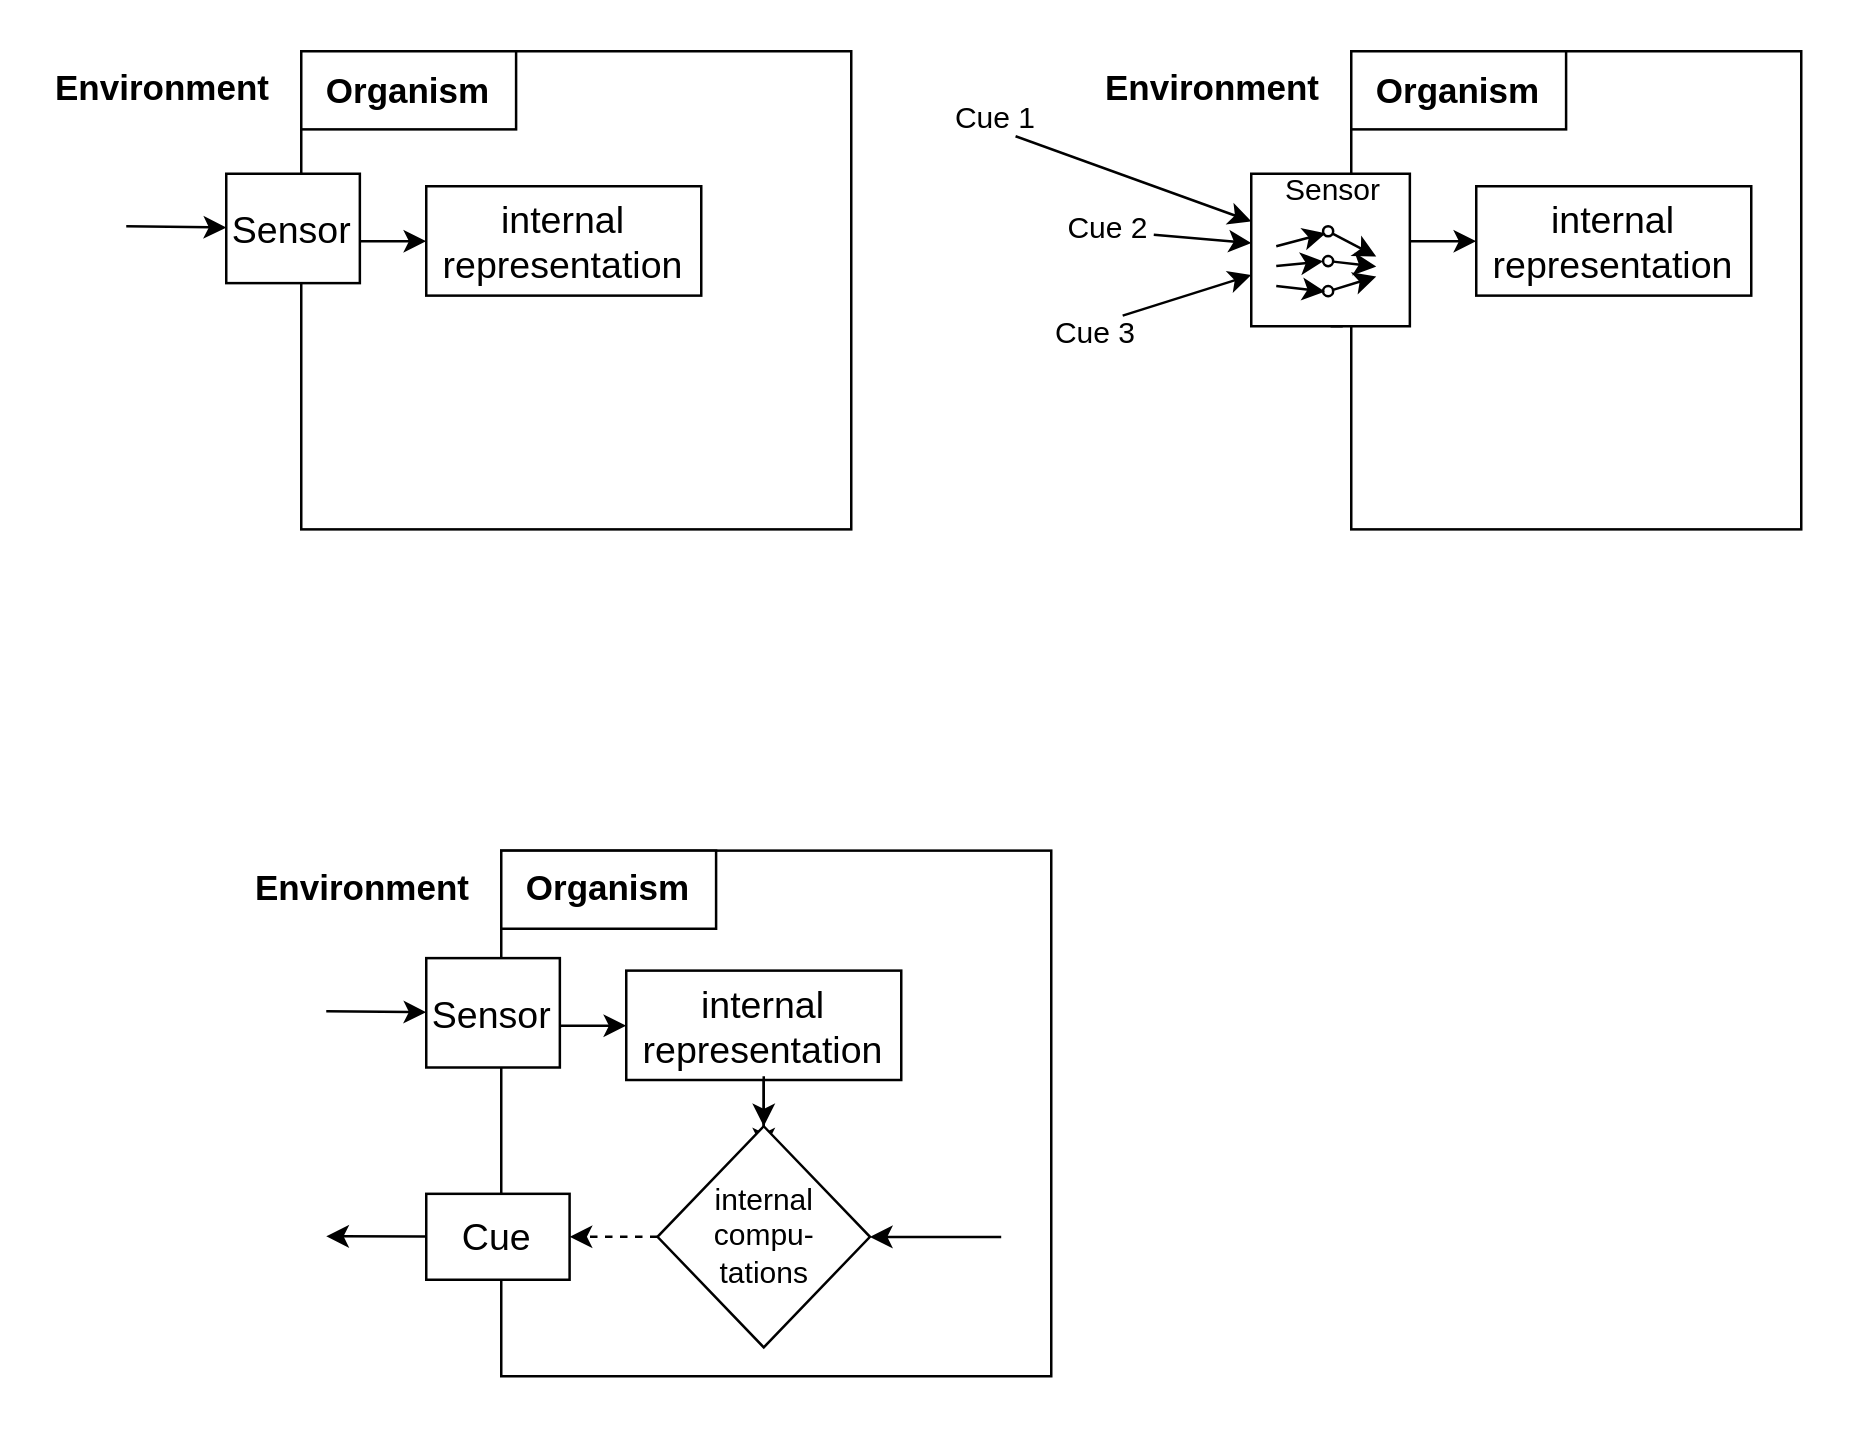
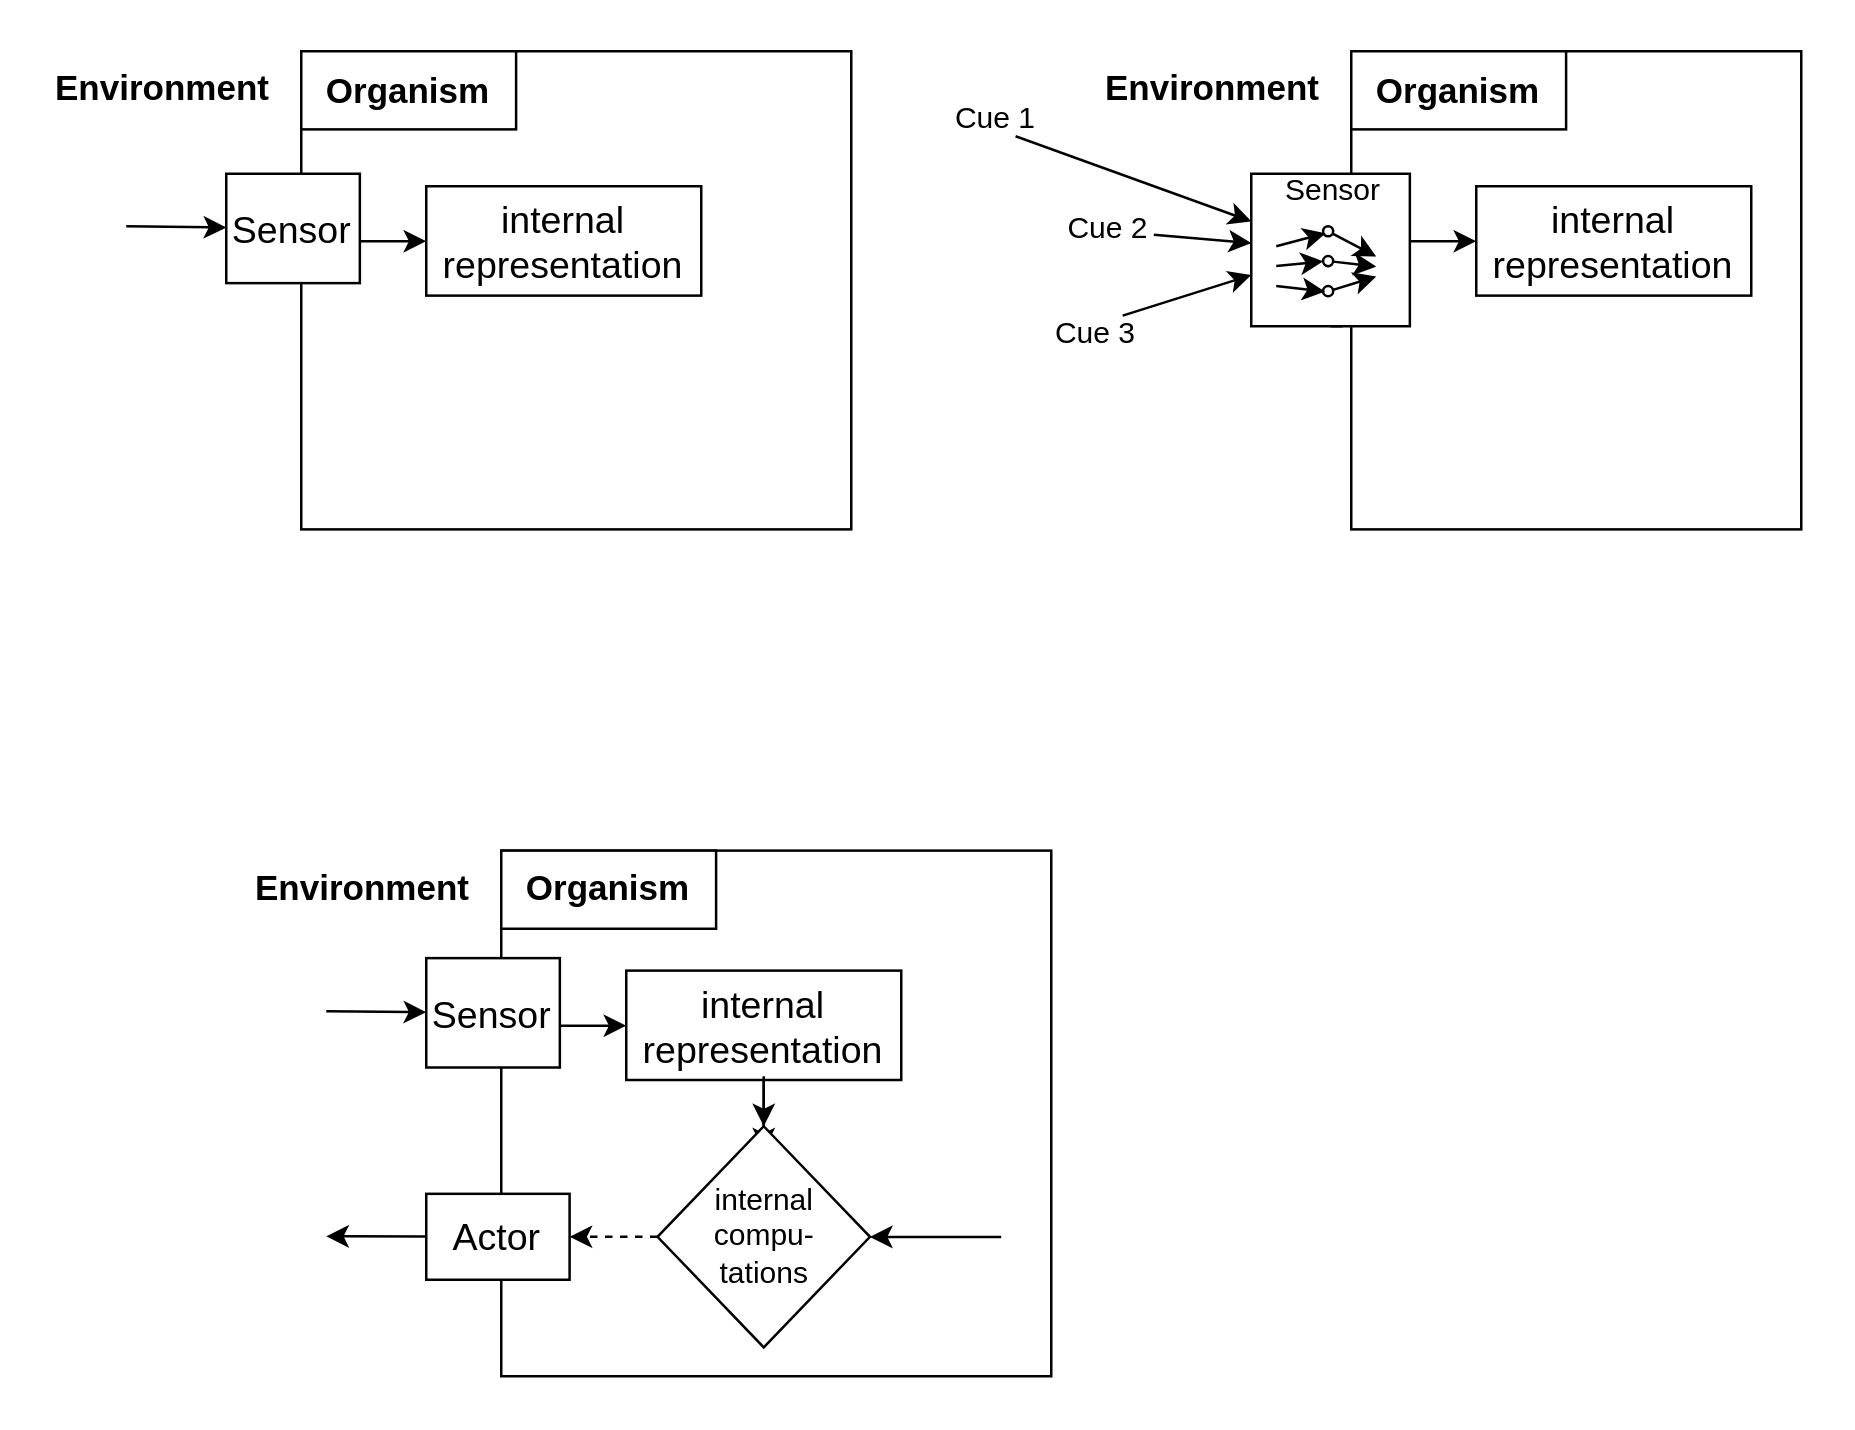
node "Cue": label "Cue" -> "Actor"
